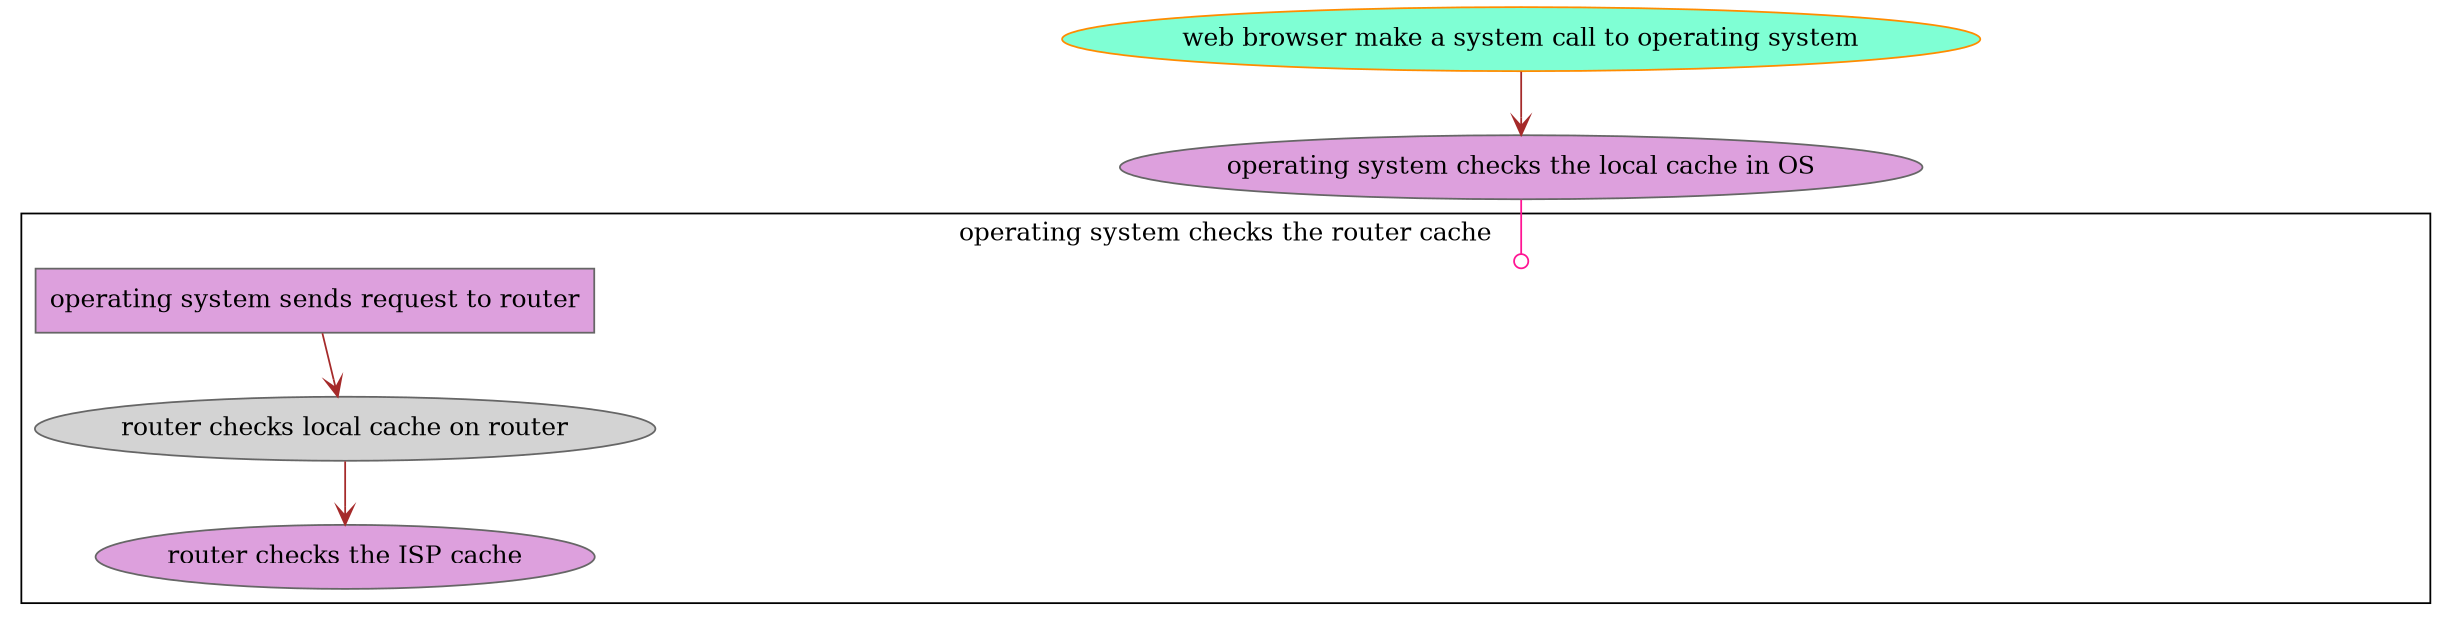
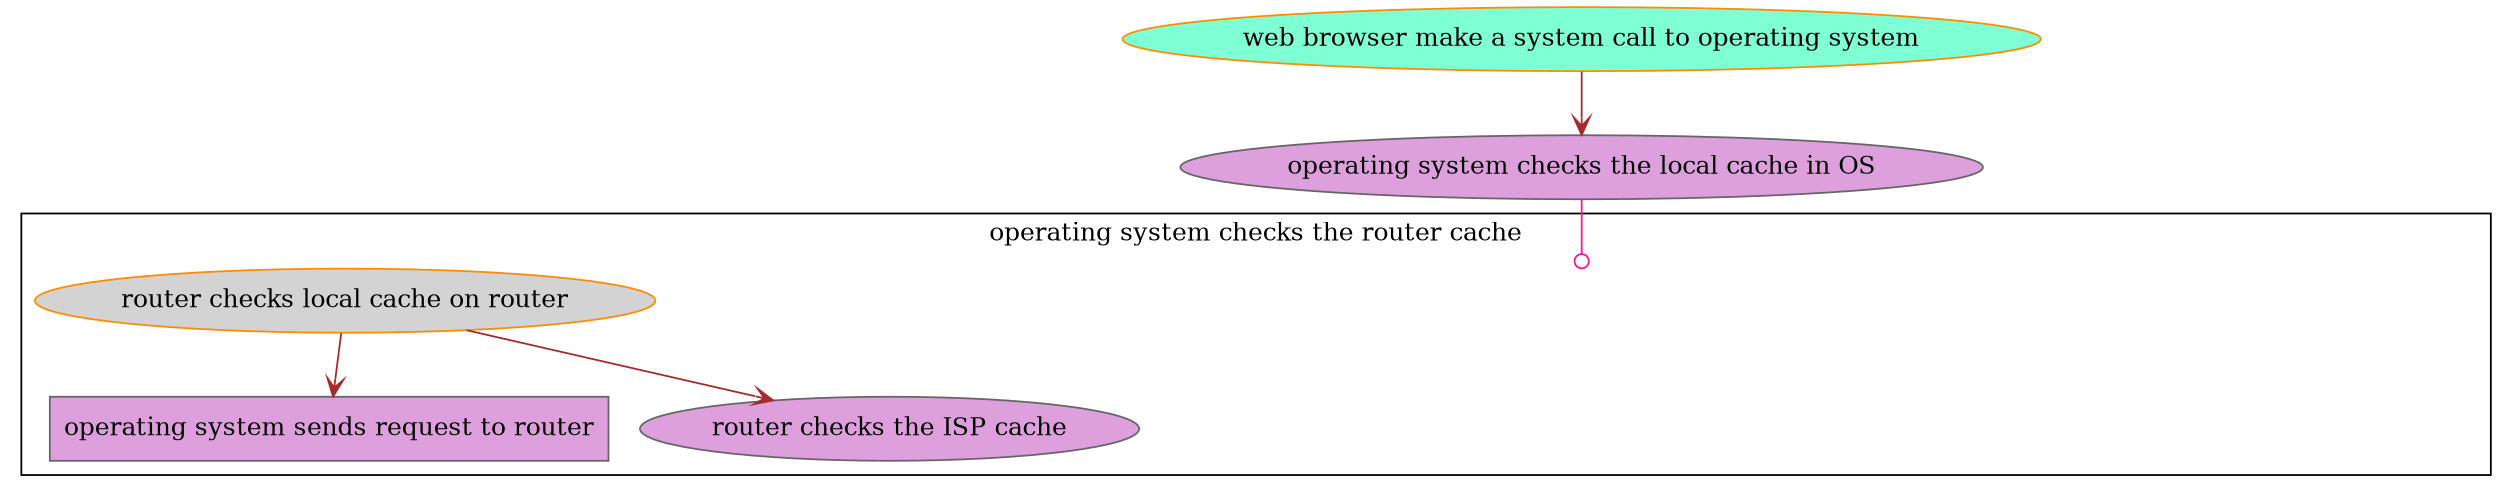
edge "operating system sends request to router" -> "router checks local cache on router": reversed
node "router checks local cache on router": color gray40 -> darkorange
